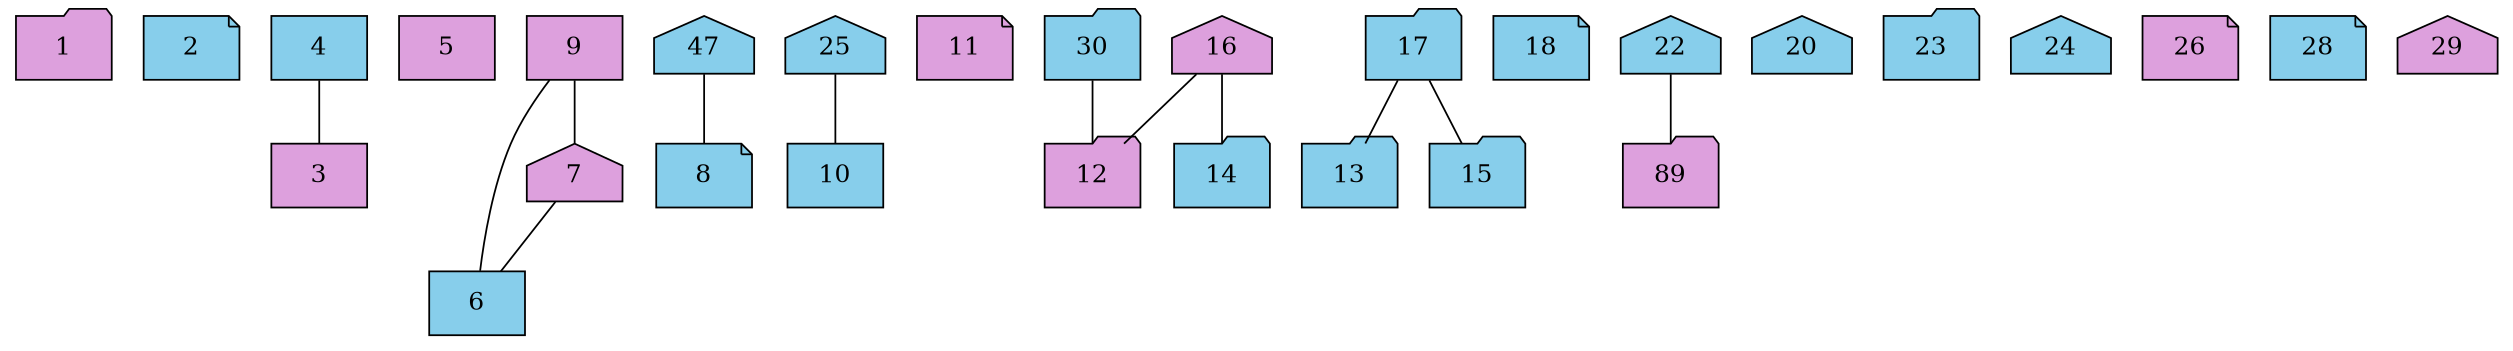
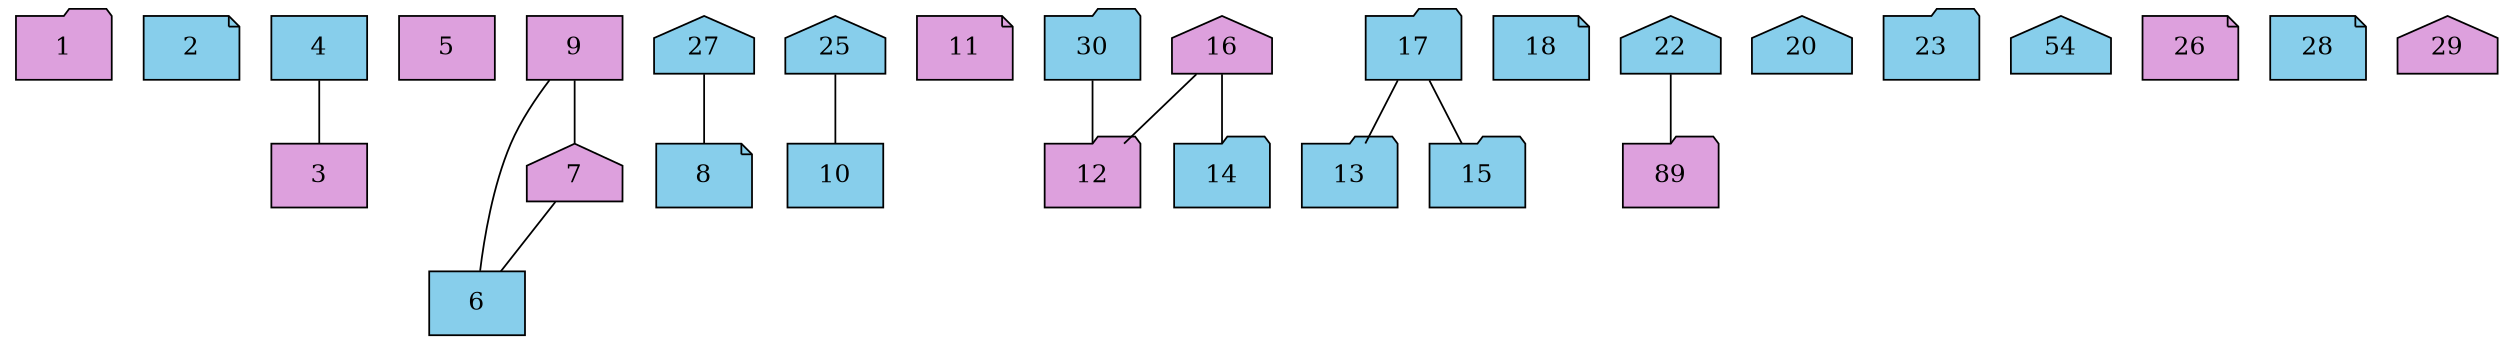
node "47": label "47" -> "27"
node "24": label "24" -> "54"
